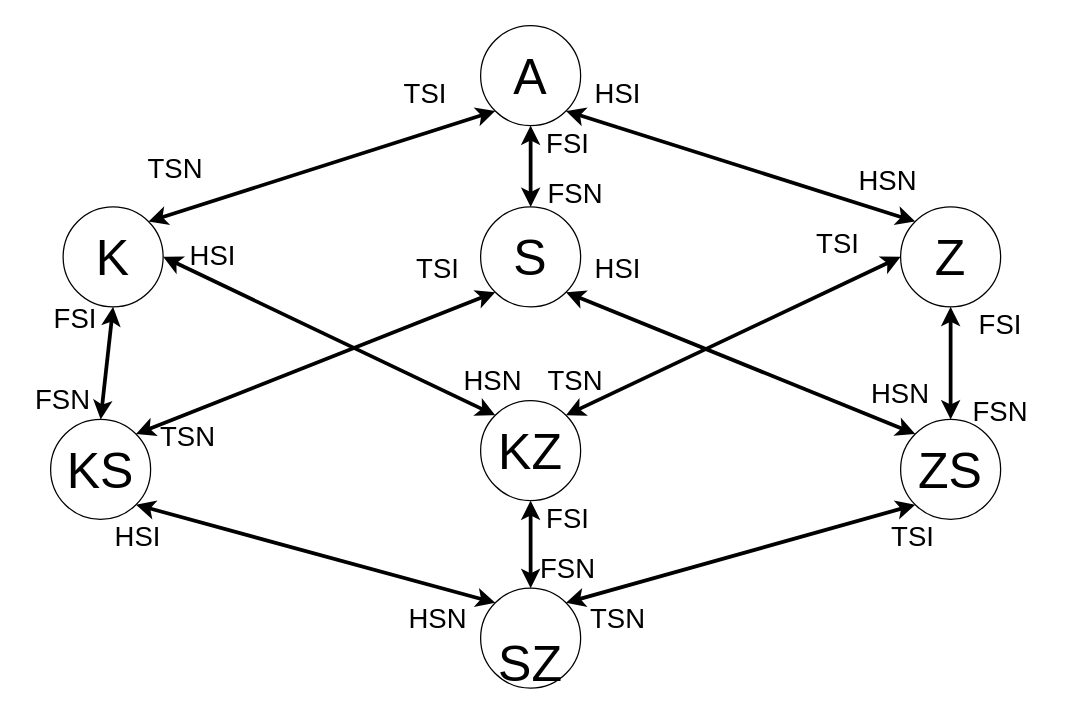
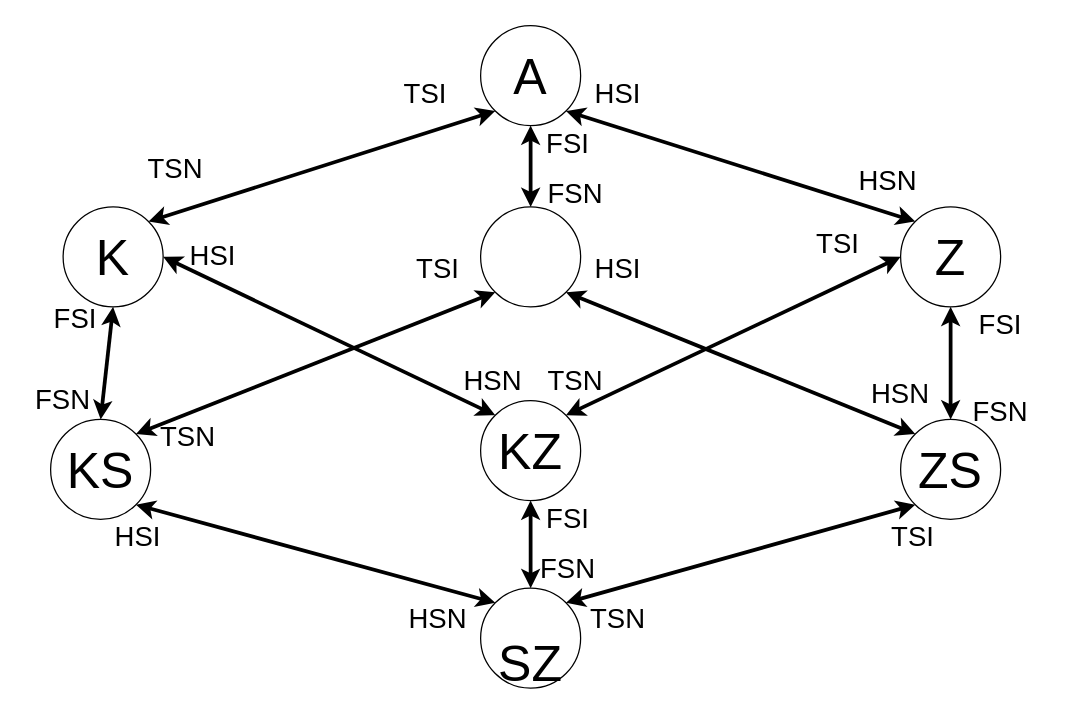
node "S": removed
